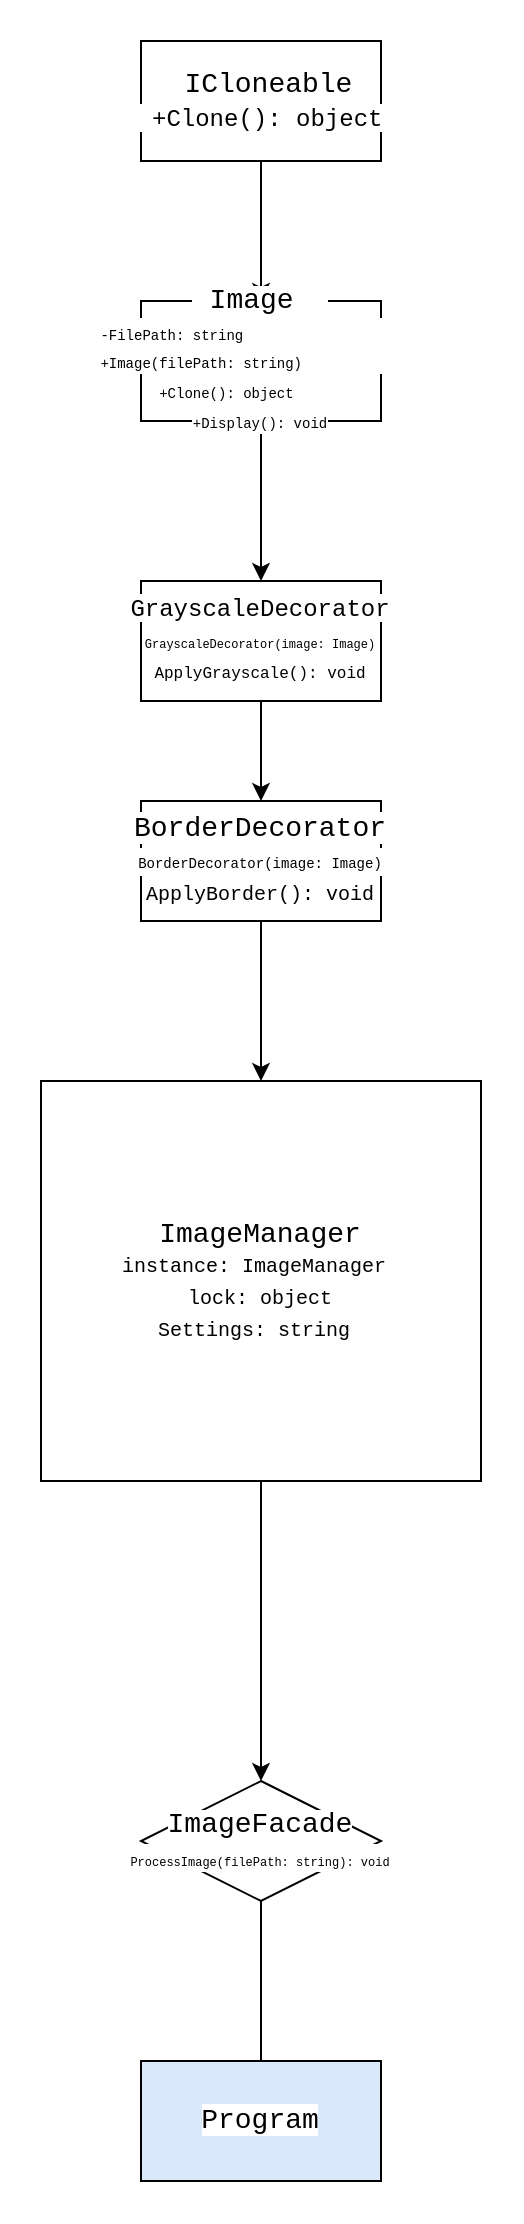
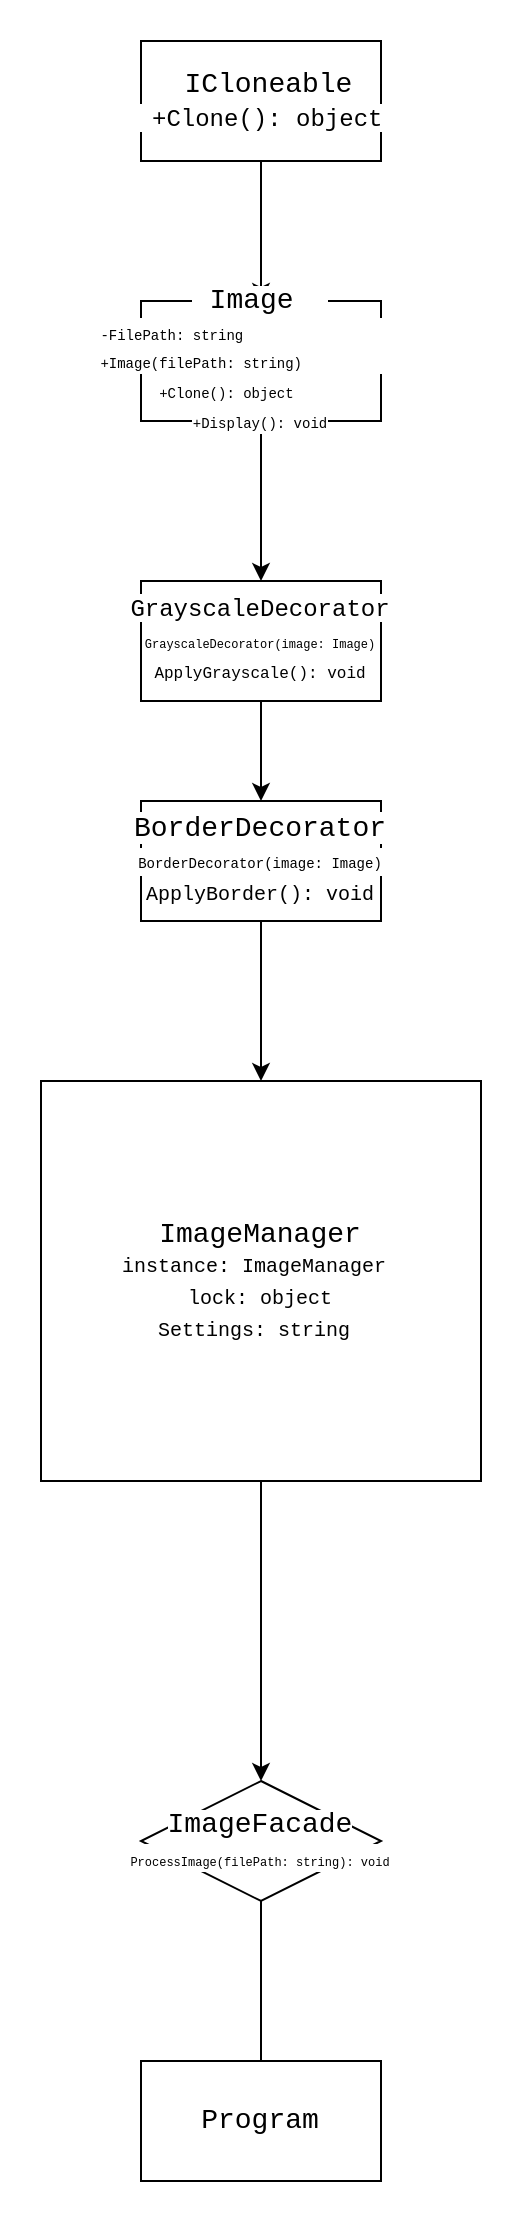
node "Program": fillcolor #dae8fc -> #ffffff
